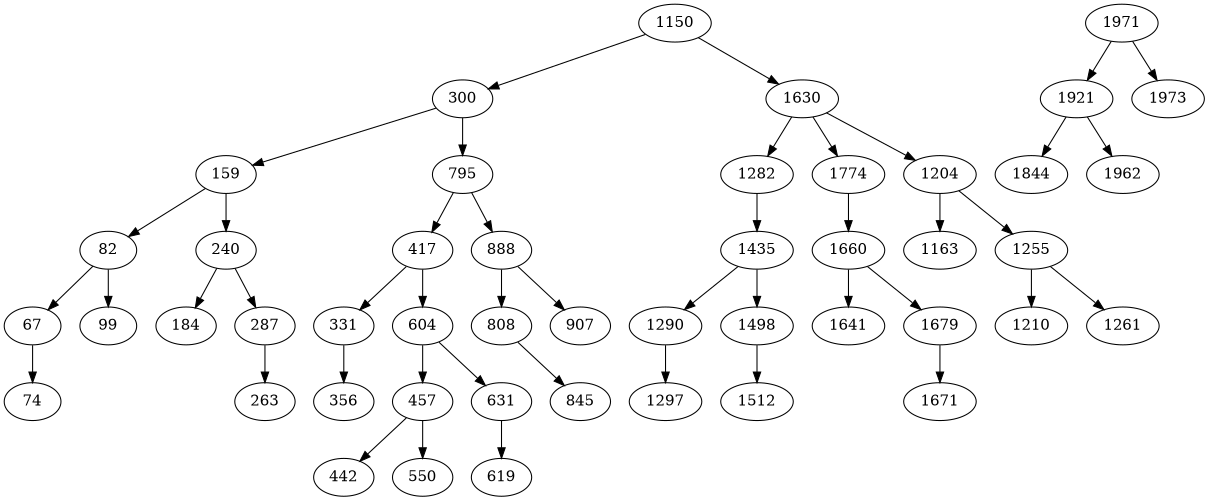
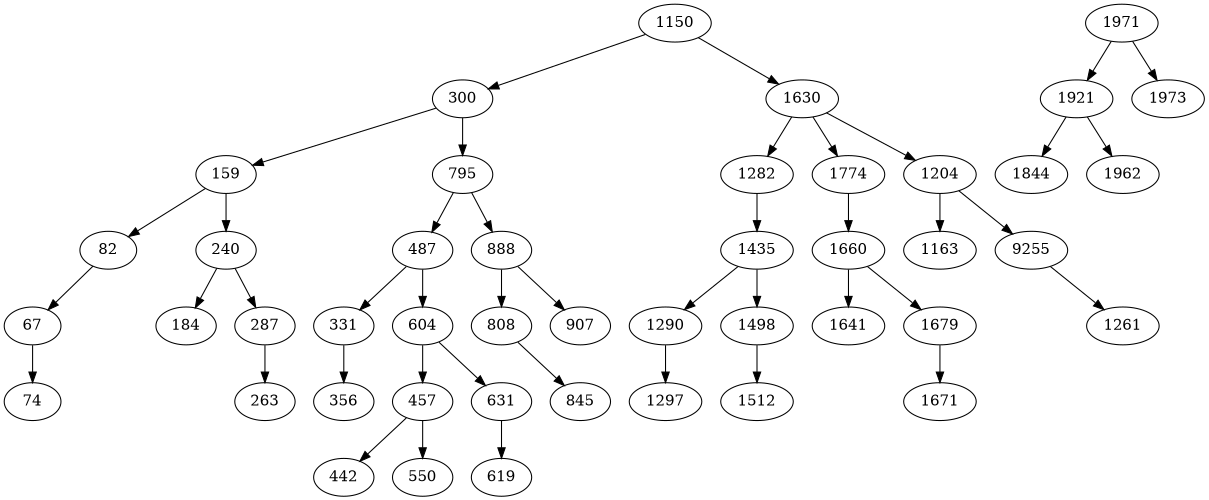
node "417": label "417" -> "487"
node "1255": label "1255" -> "9255"
node "99": removed
node "1210": removed
